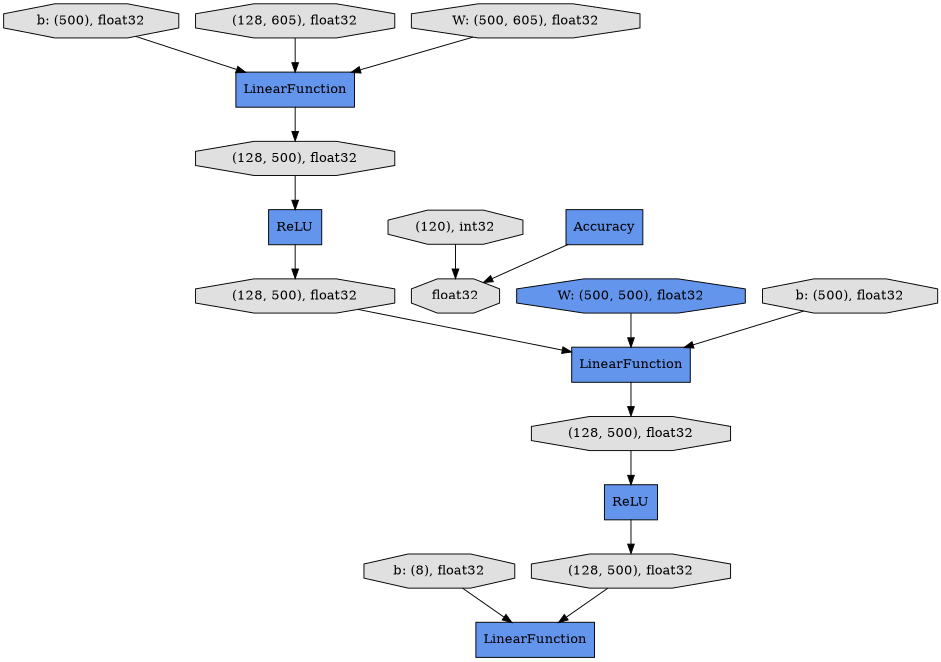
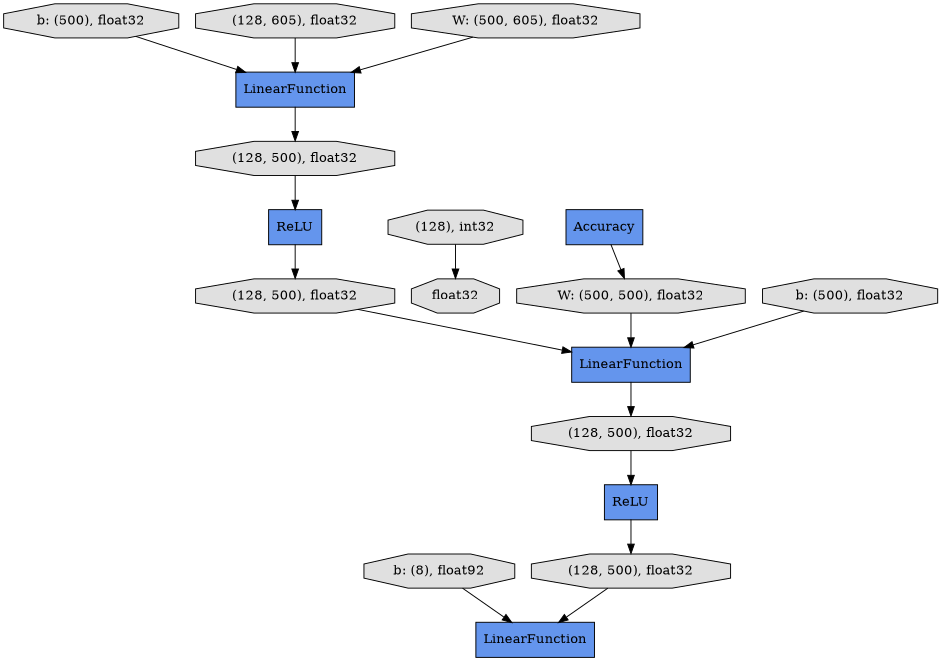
node "(120), int32": label "(120), int32" -> "(128), int32"
edge "Accuracy" -> "float32": now "Accuracy" -> "W: (500, 500), float32"
node "W: (500, 500), float32": fillcolor #6495ed -> #e0e0e0
node "b: (8), float32": label "b: (8), float32" -> "b: (8), float92"
